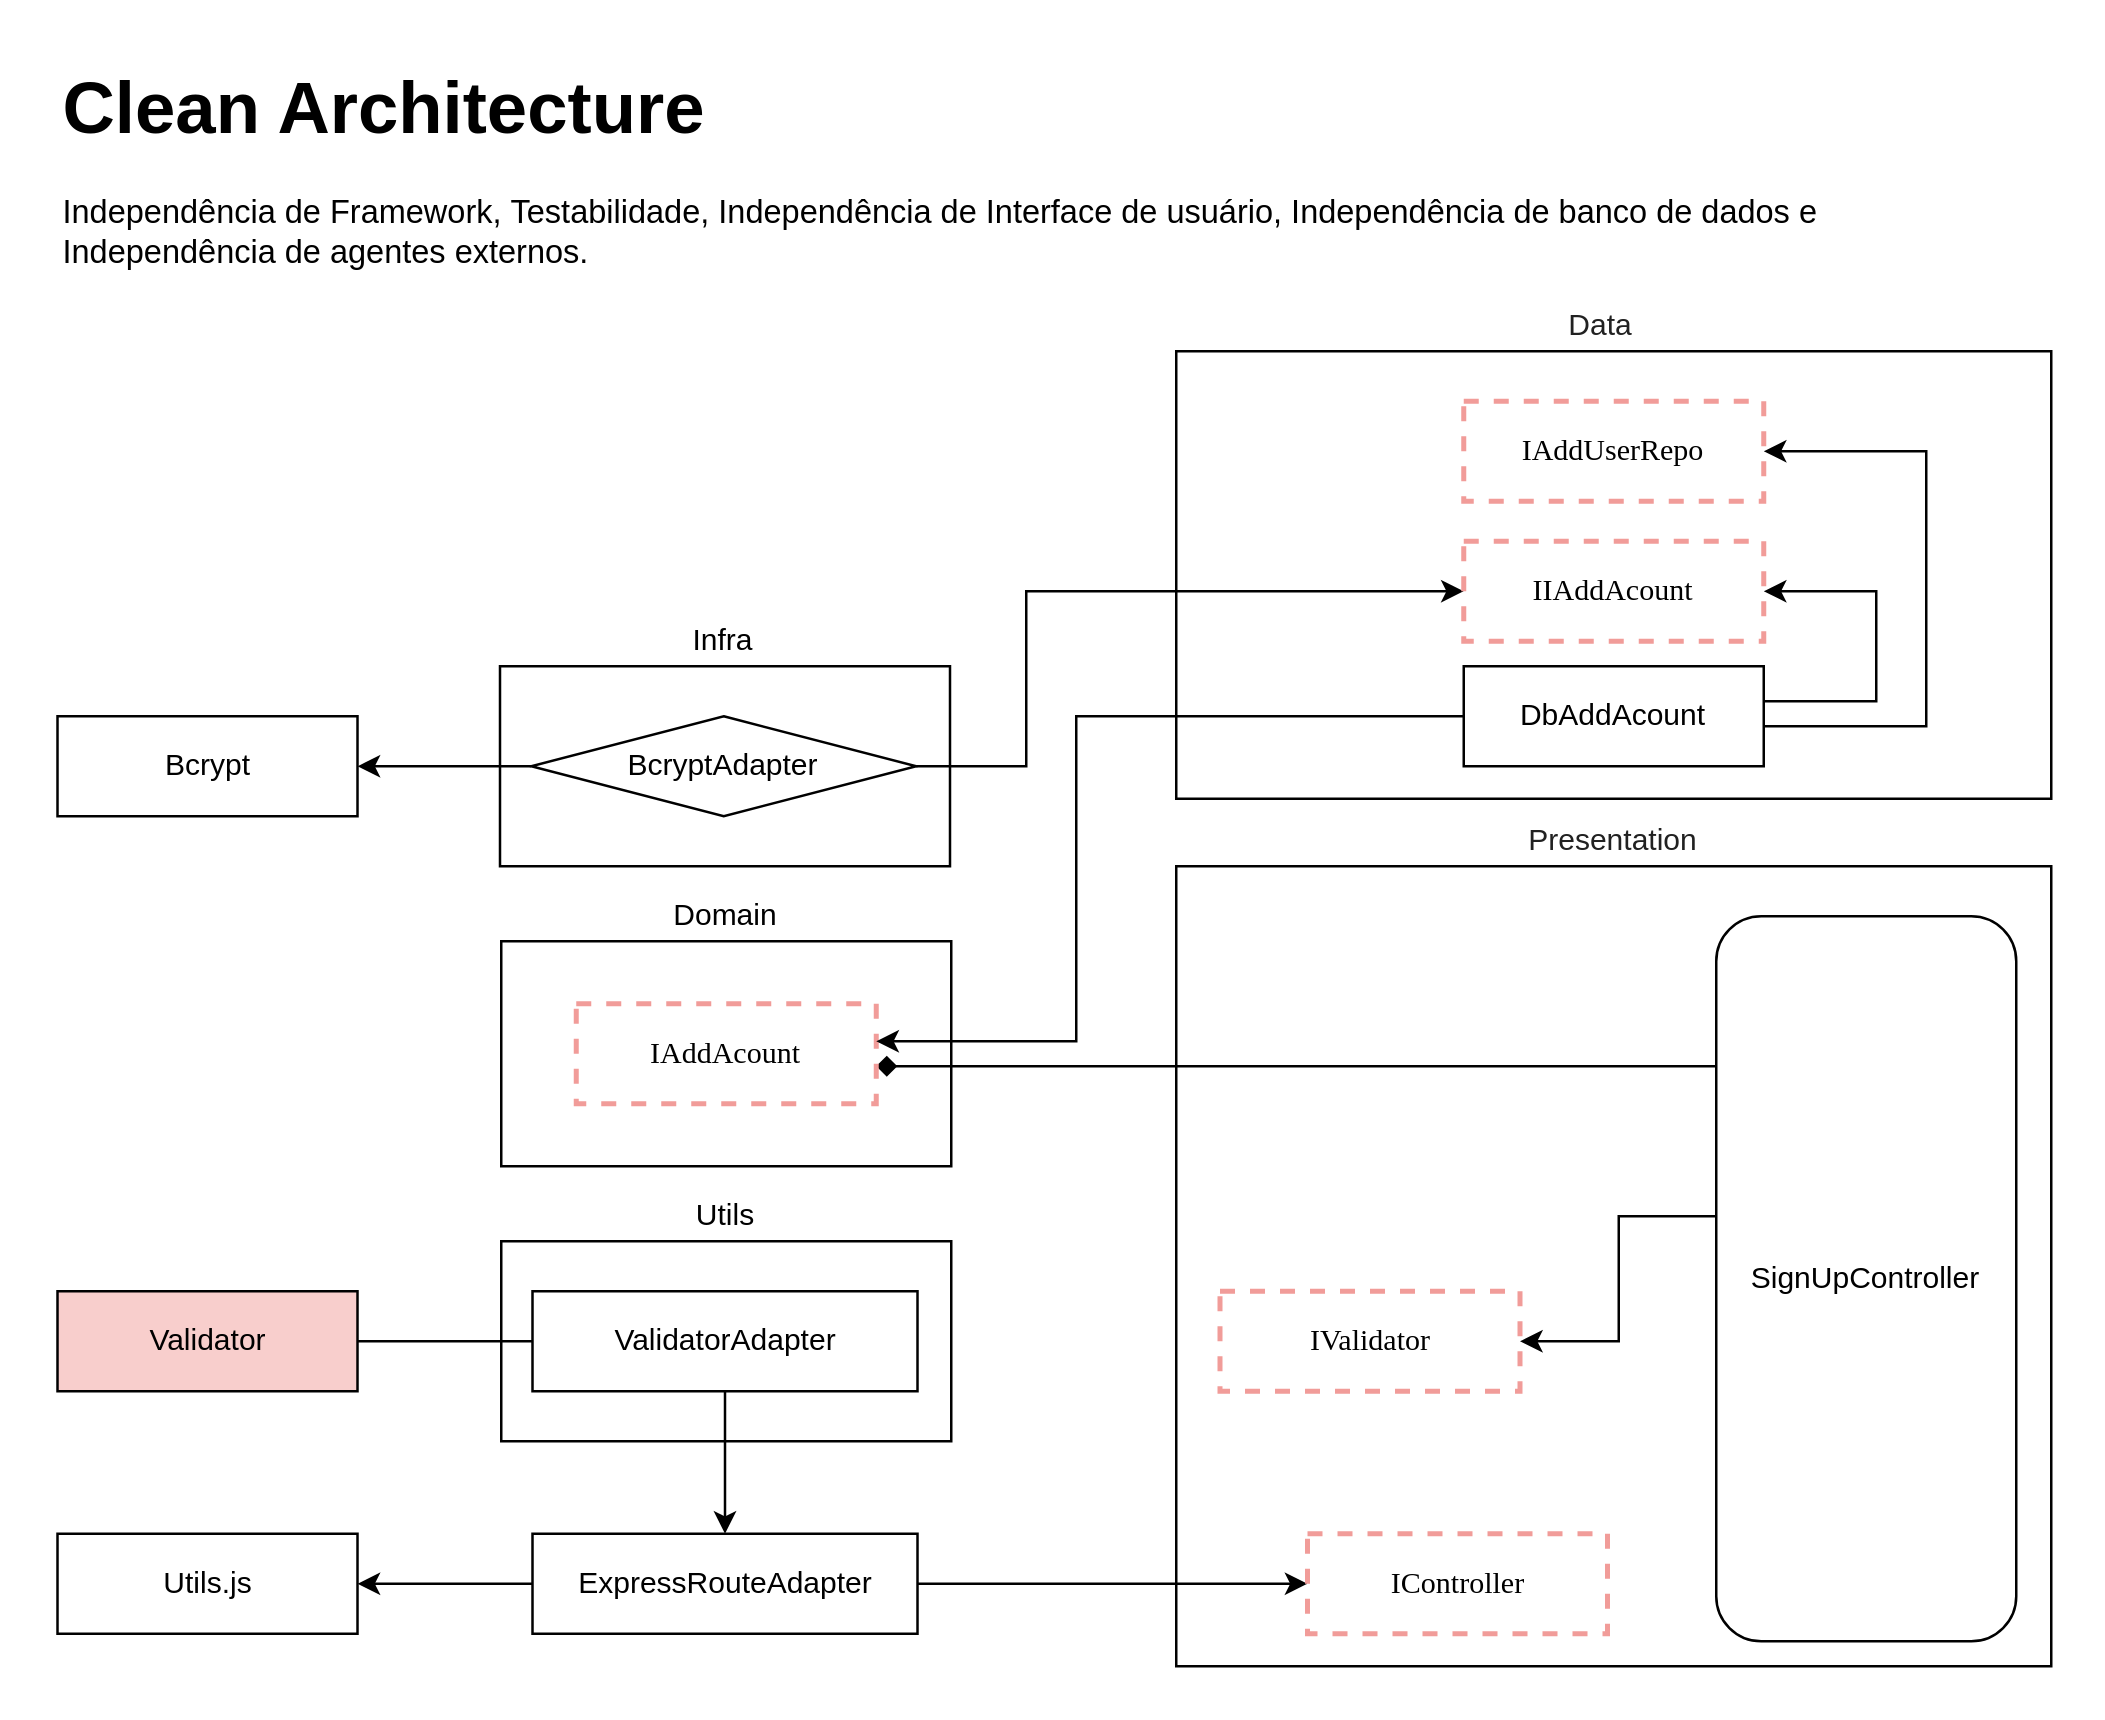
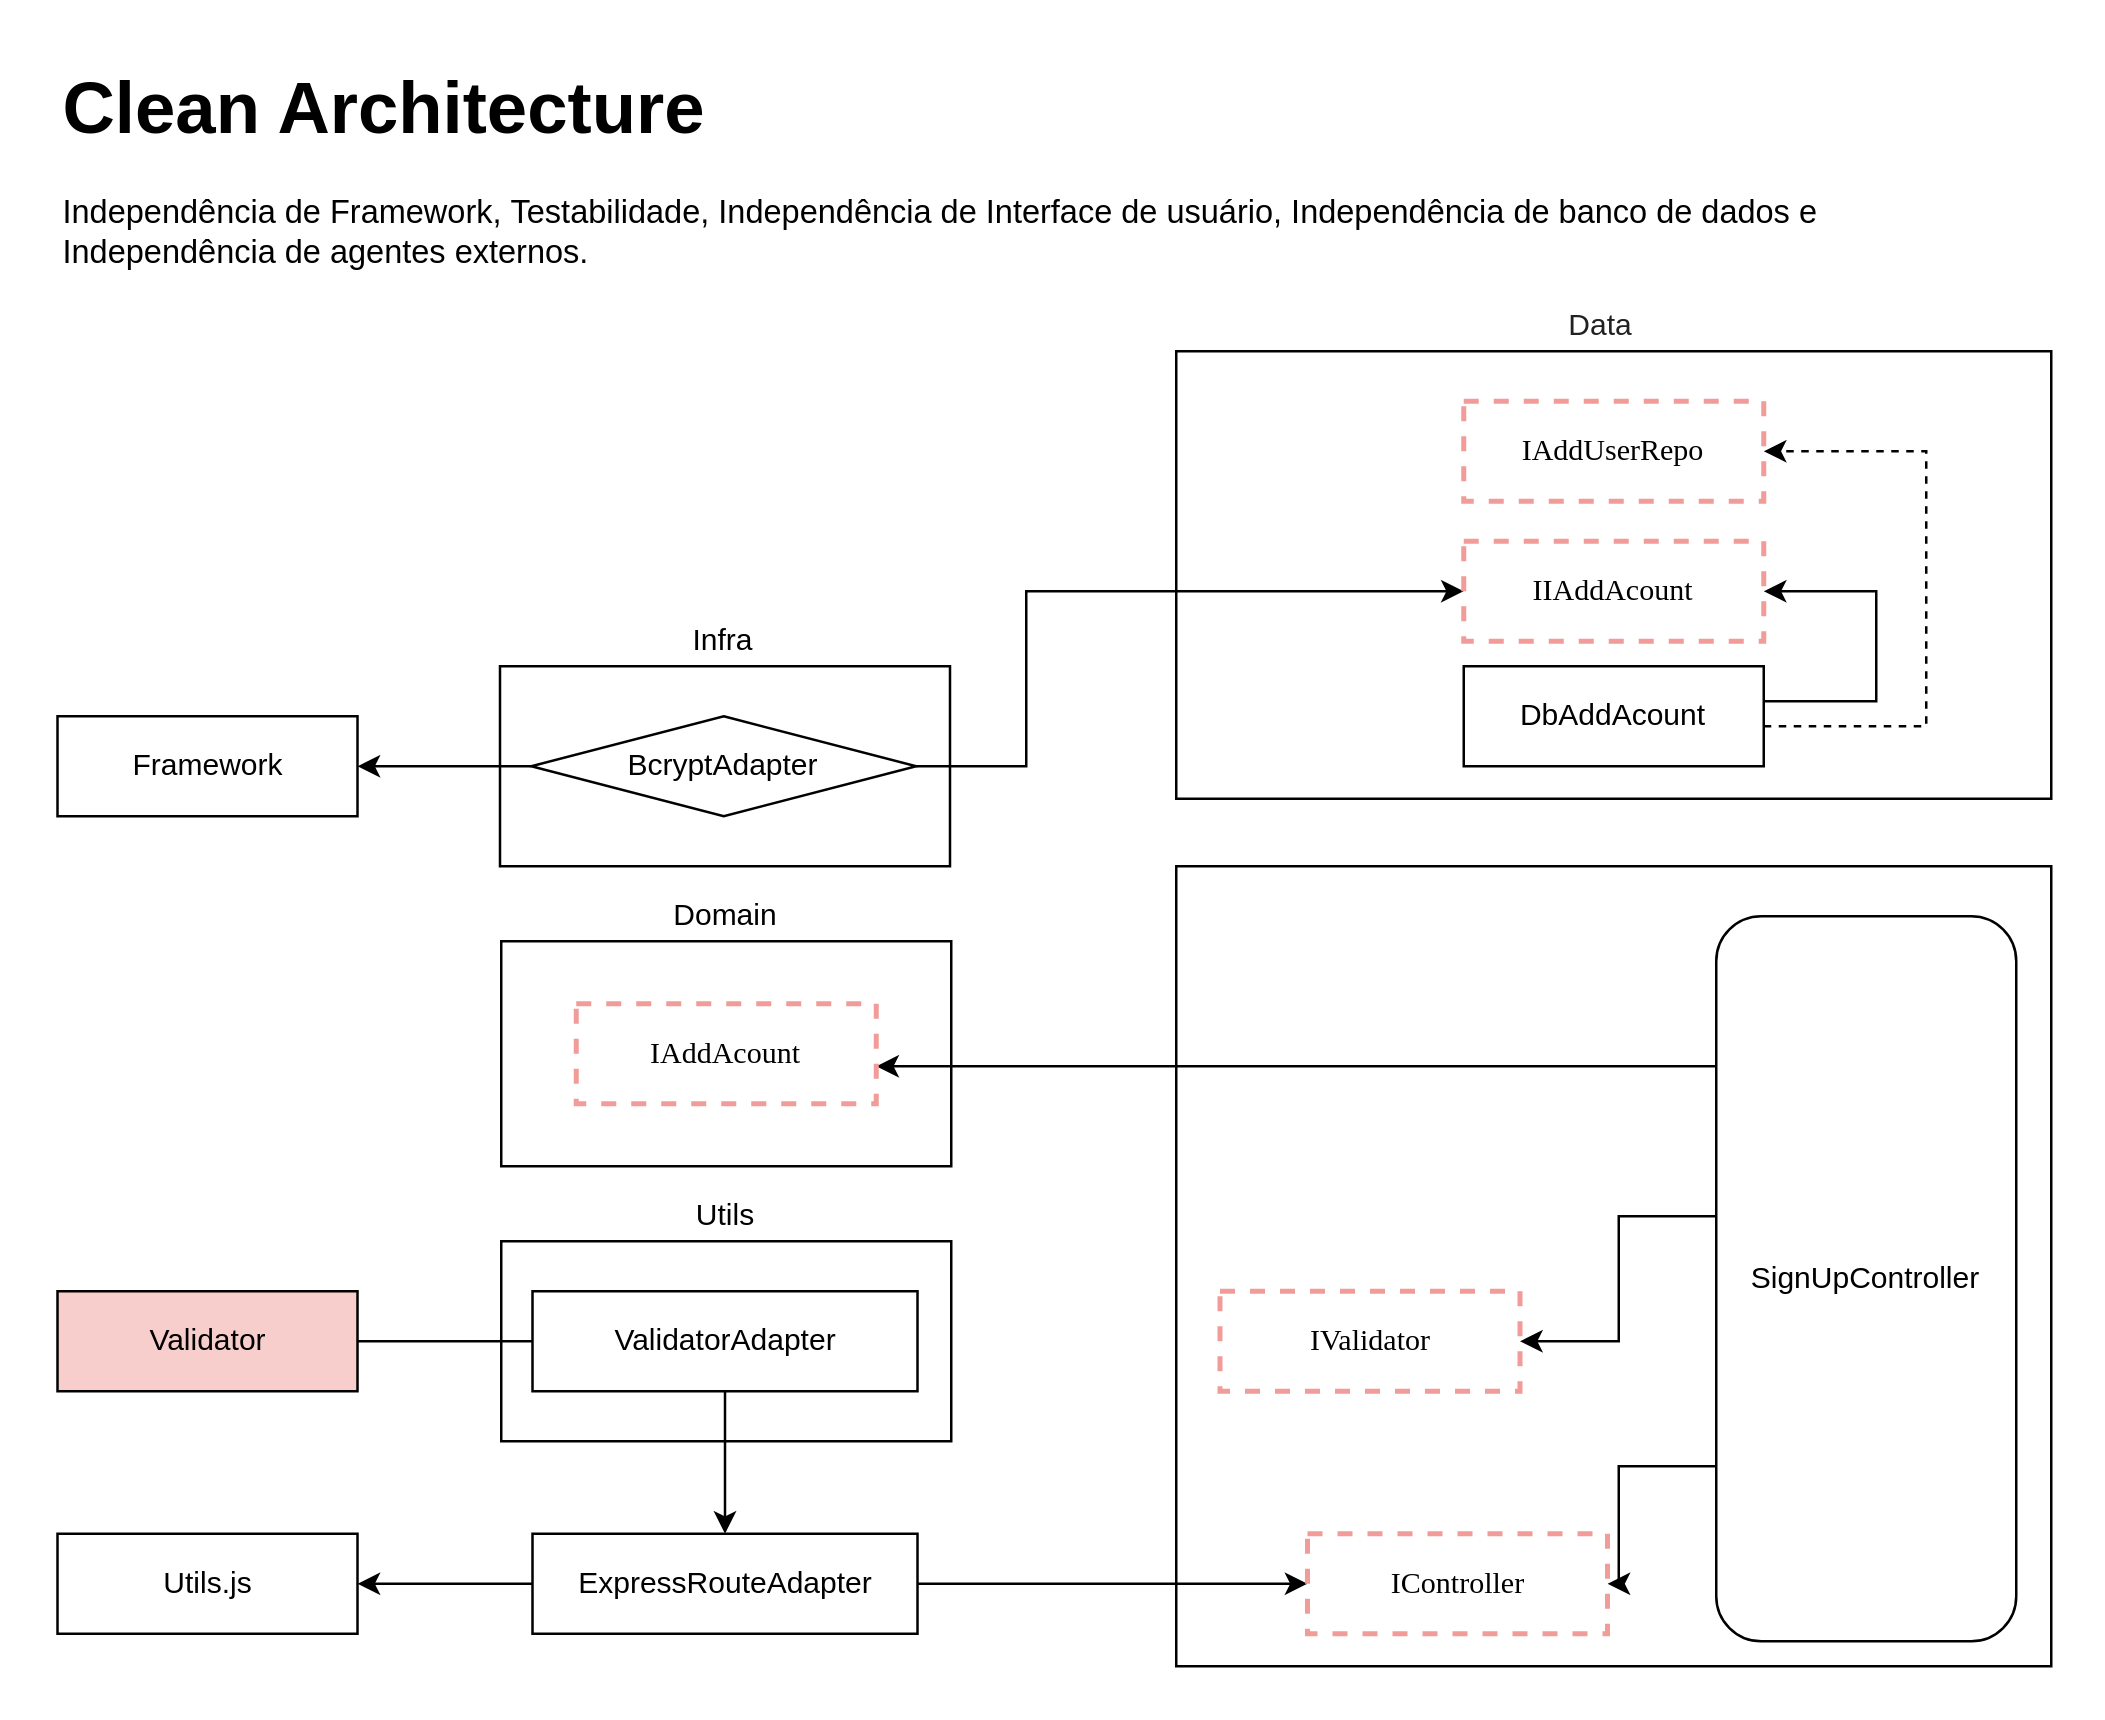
edge "DbAddAcount" -> "IAddUserRepo": style solid -> dashed
node "Bcrypt": label "Bcrypt" -> "Framework"
edge "DbAddAcount" -> "IAddAcount": removed
node "Presentation": removed
edge "SignUpController" -> "IAddAcount": arrowhead diamond -> classic
edge "SignUpController" -> "IController": added
